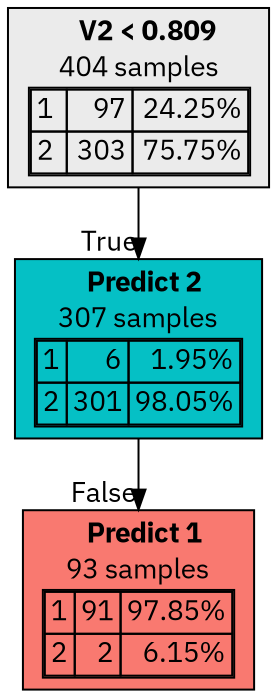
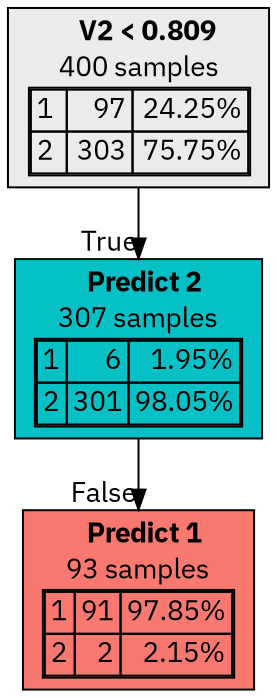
node "V2 < 0.809": text "404 samples" -> "400 samples"
node "Predict 1": text "6.15%" -> "2.15%"
